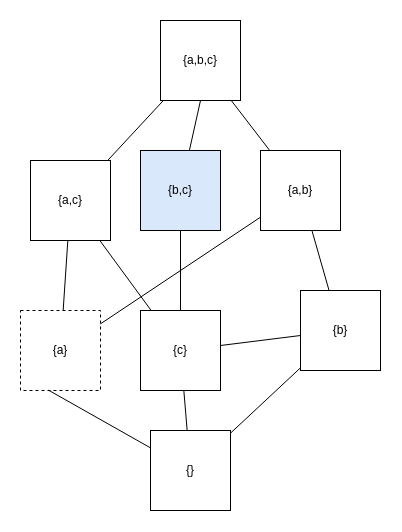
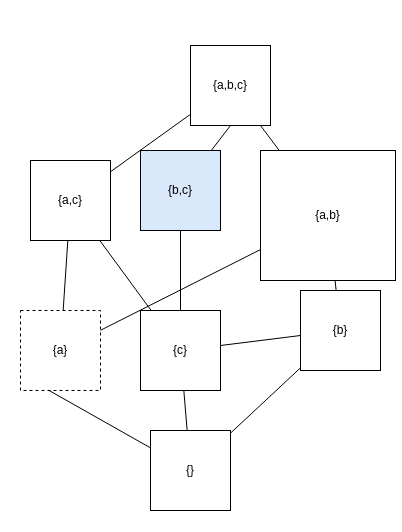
node "{a,b,c}": moved (201, 61) -> (231, 86)
node "{a,b}": size 80x80 -> 135x130
